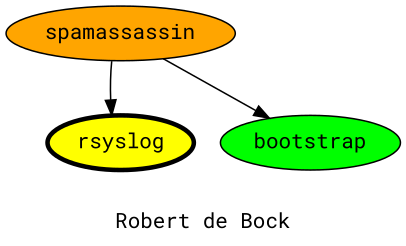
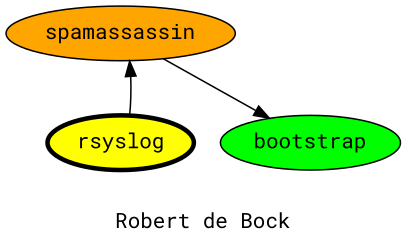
edge "spamassassin" -> "rsyslog": reversed
